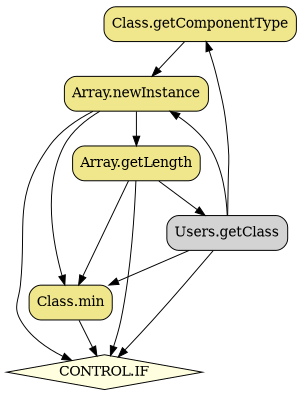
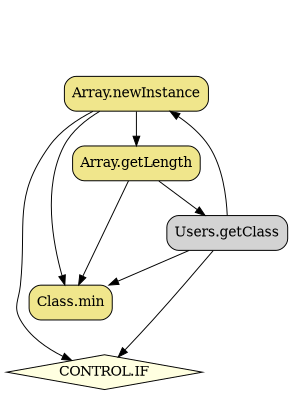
node "Class.getComponentType": removed
edge "Array.getLength" -> "CONTROL.IF": removed
edge "Class.min" -> "CONTROL.IF": removed
